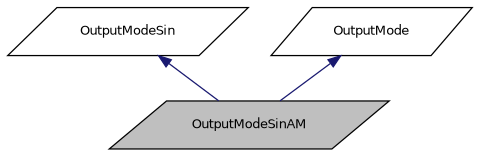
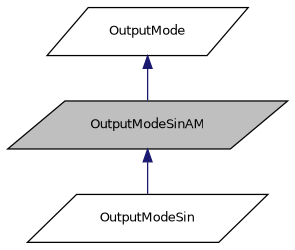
edge "OutputModeSinAM" -> "OutputModeSin": reversed
